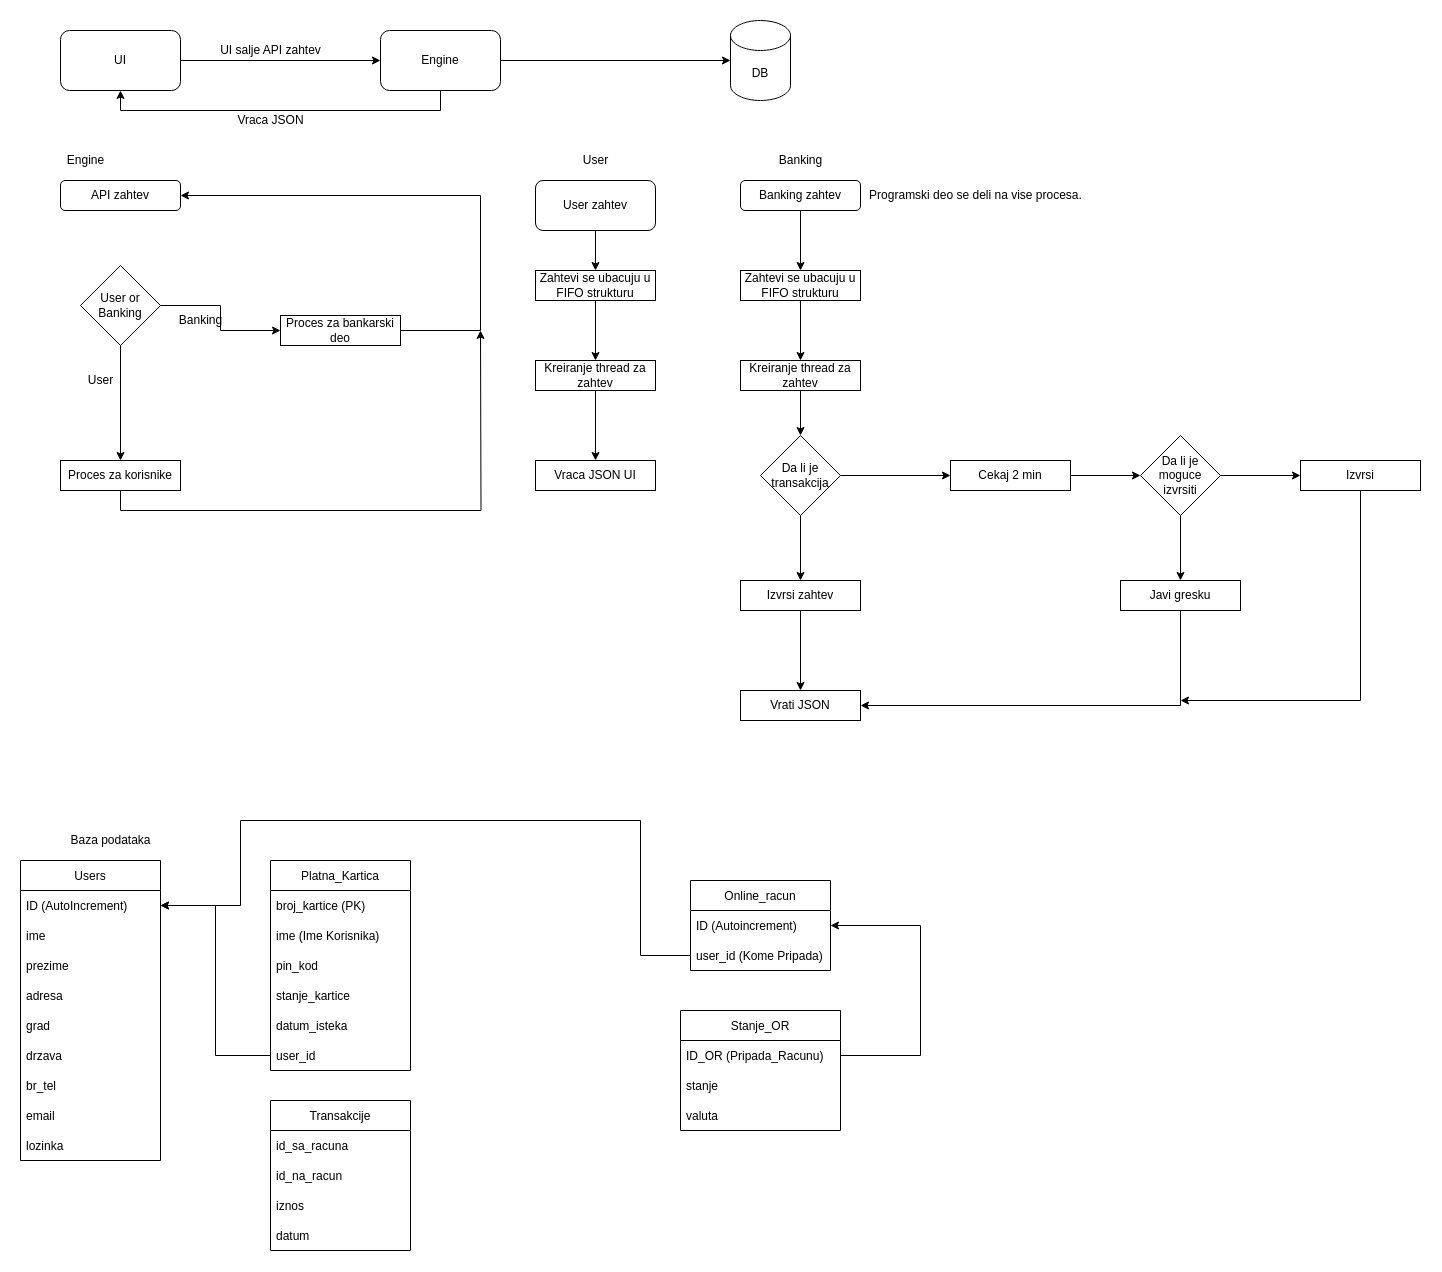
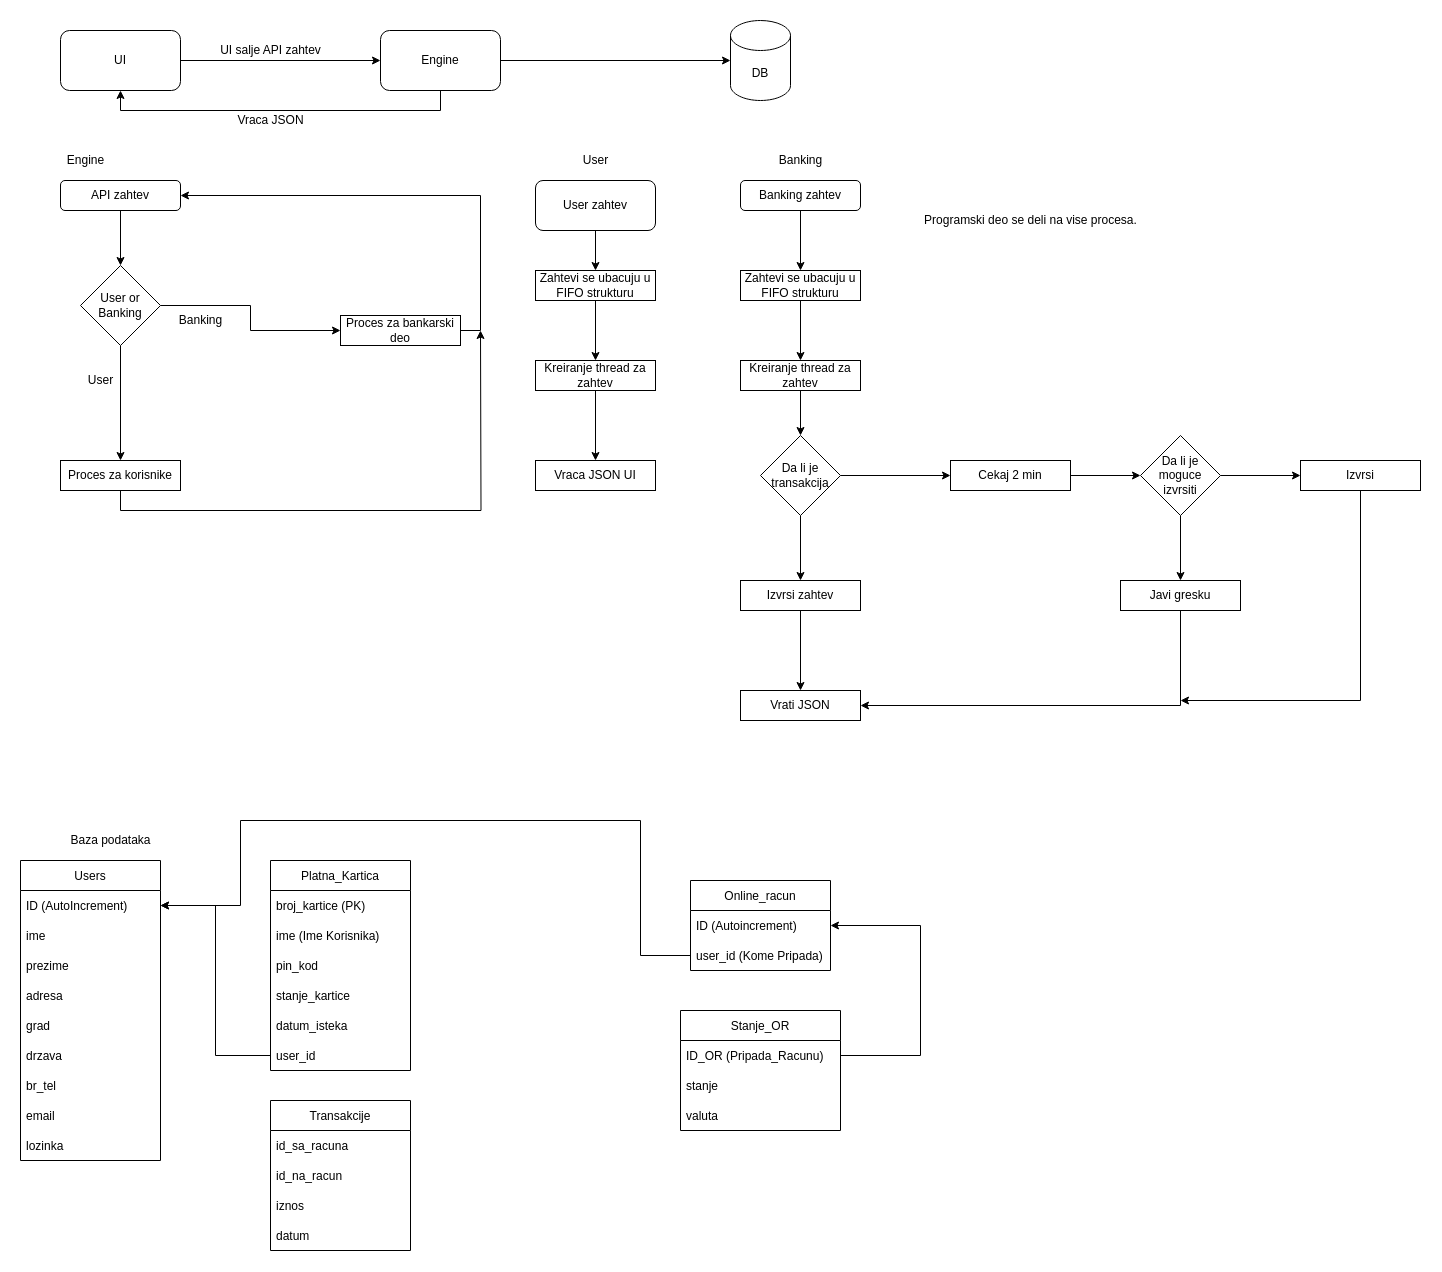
node "Programski deo se deli na vise procesa.": moved (976, 196) -> (1031, 221)
edge "API zahtev" -> "User or Banking": added
node "Proces za bankarski deo": moved (341, 331) -> (401, 331)
